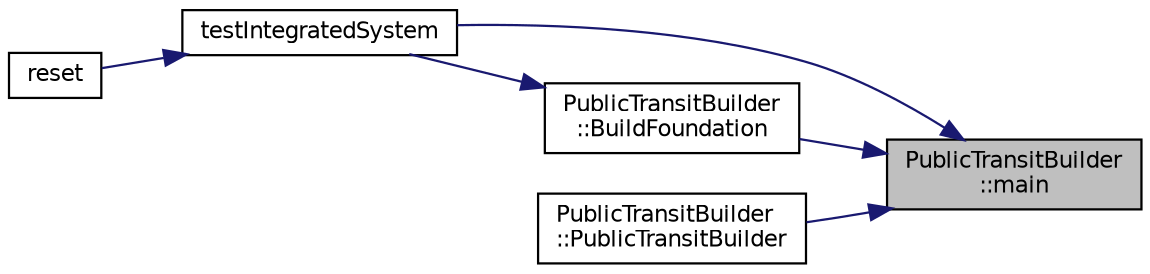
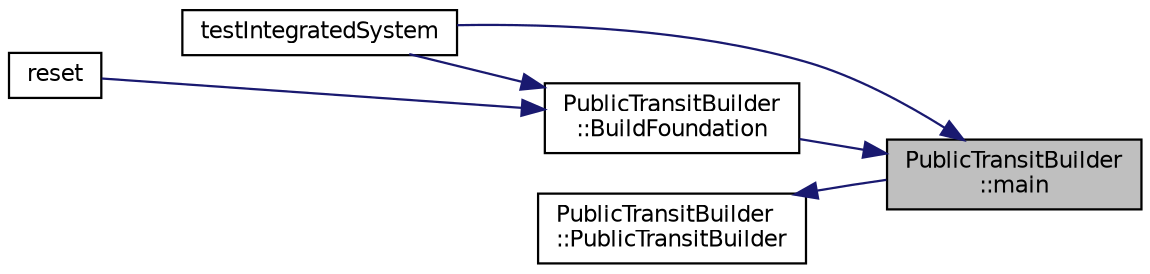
edge "reset" -> "testIntegratedSystem": now "reset" -> "PublicTransitBuilder ::BuildFoundation"
edge "PublicTransitBuilder ::PublicTransitBuilder" -> "PublicTransitBuilder ::main": reversed
